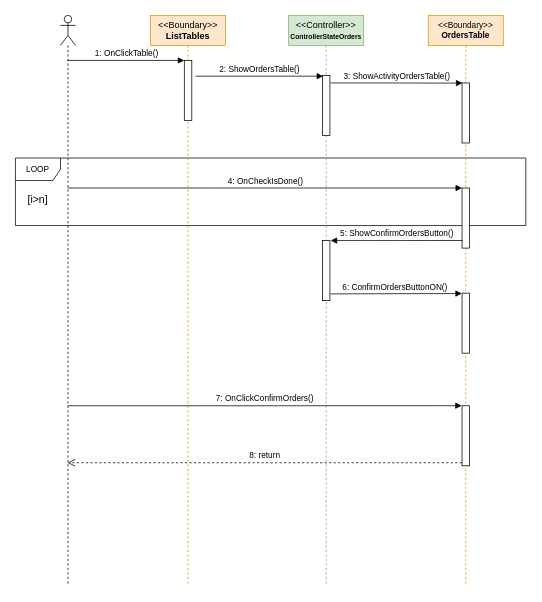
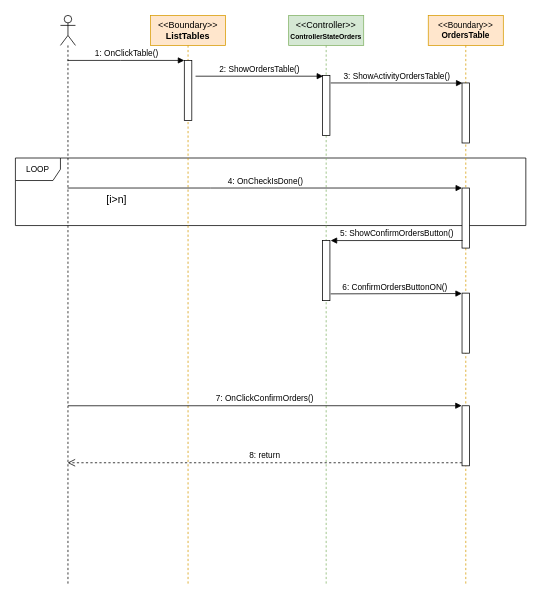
node "[i>n]": moved (38, 199) -> (117, 199)
